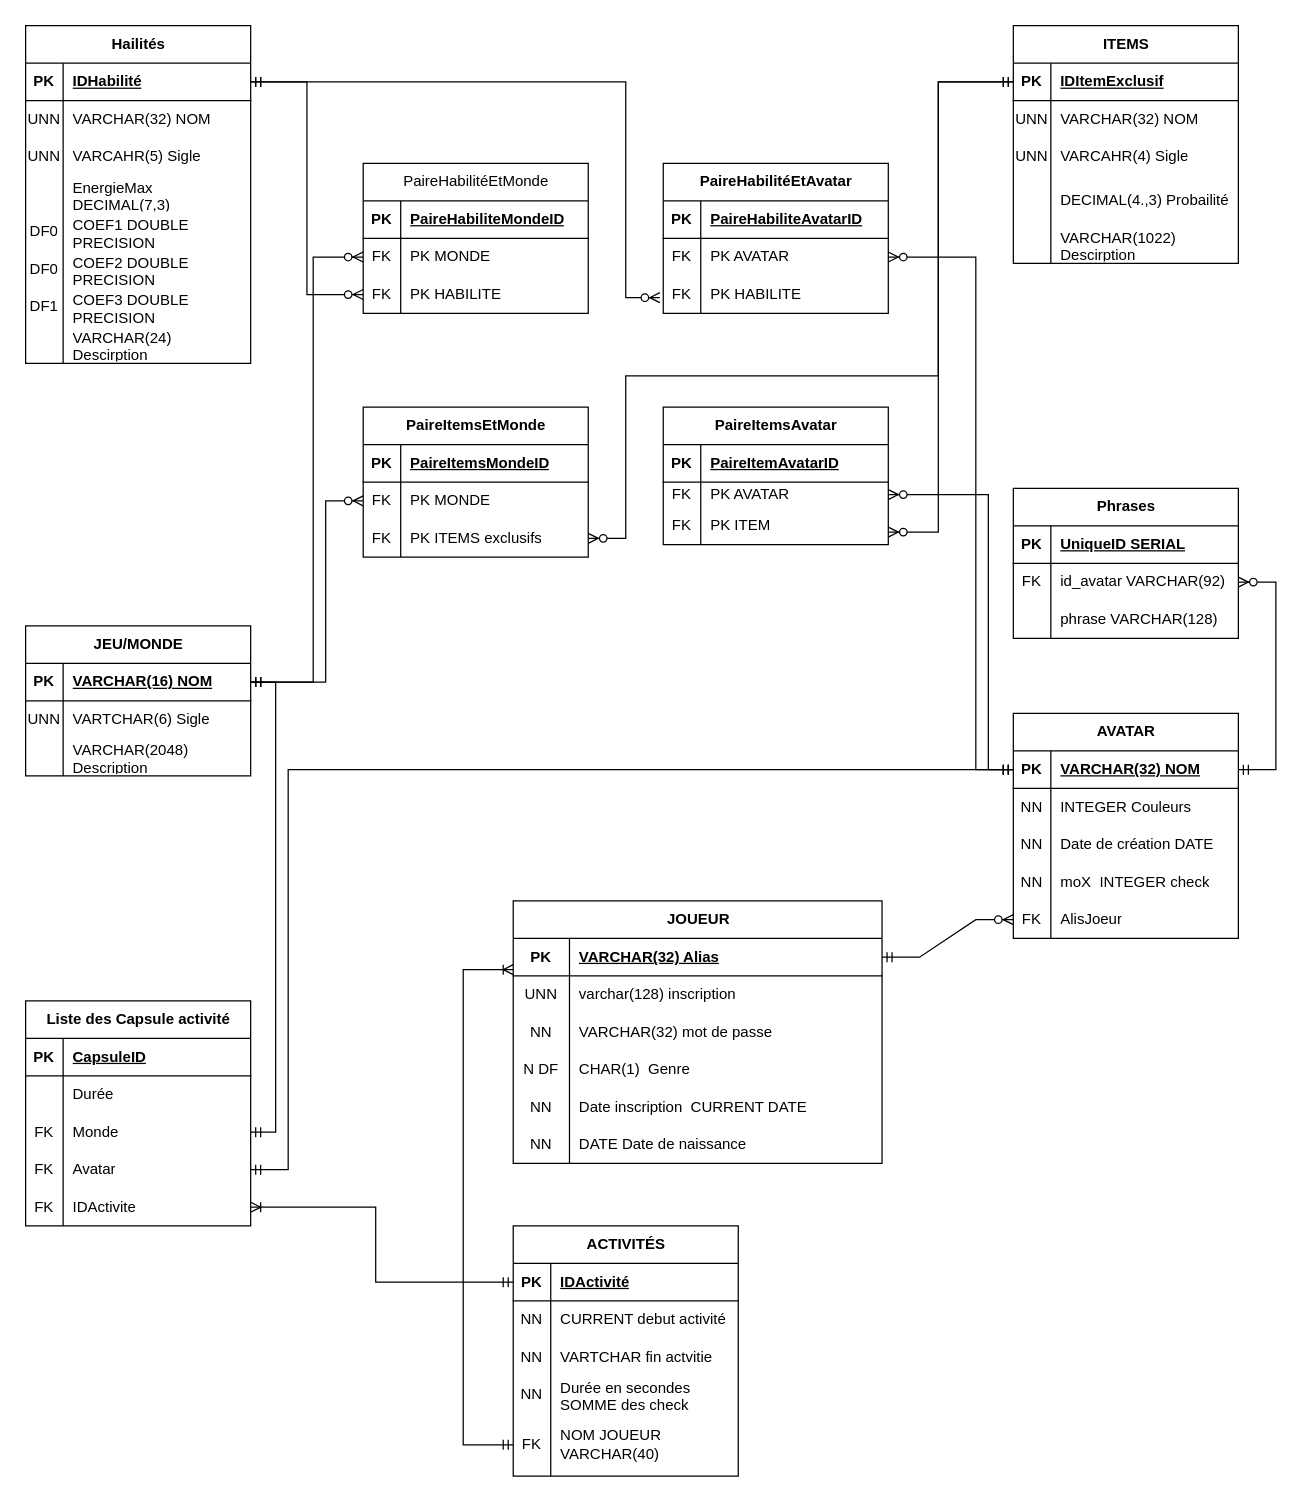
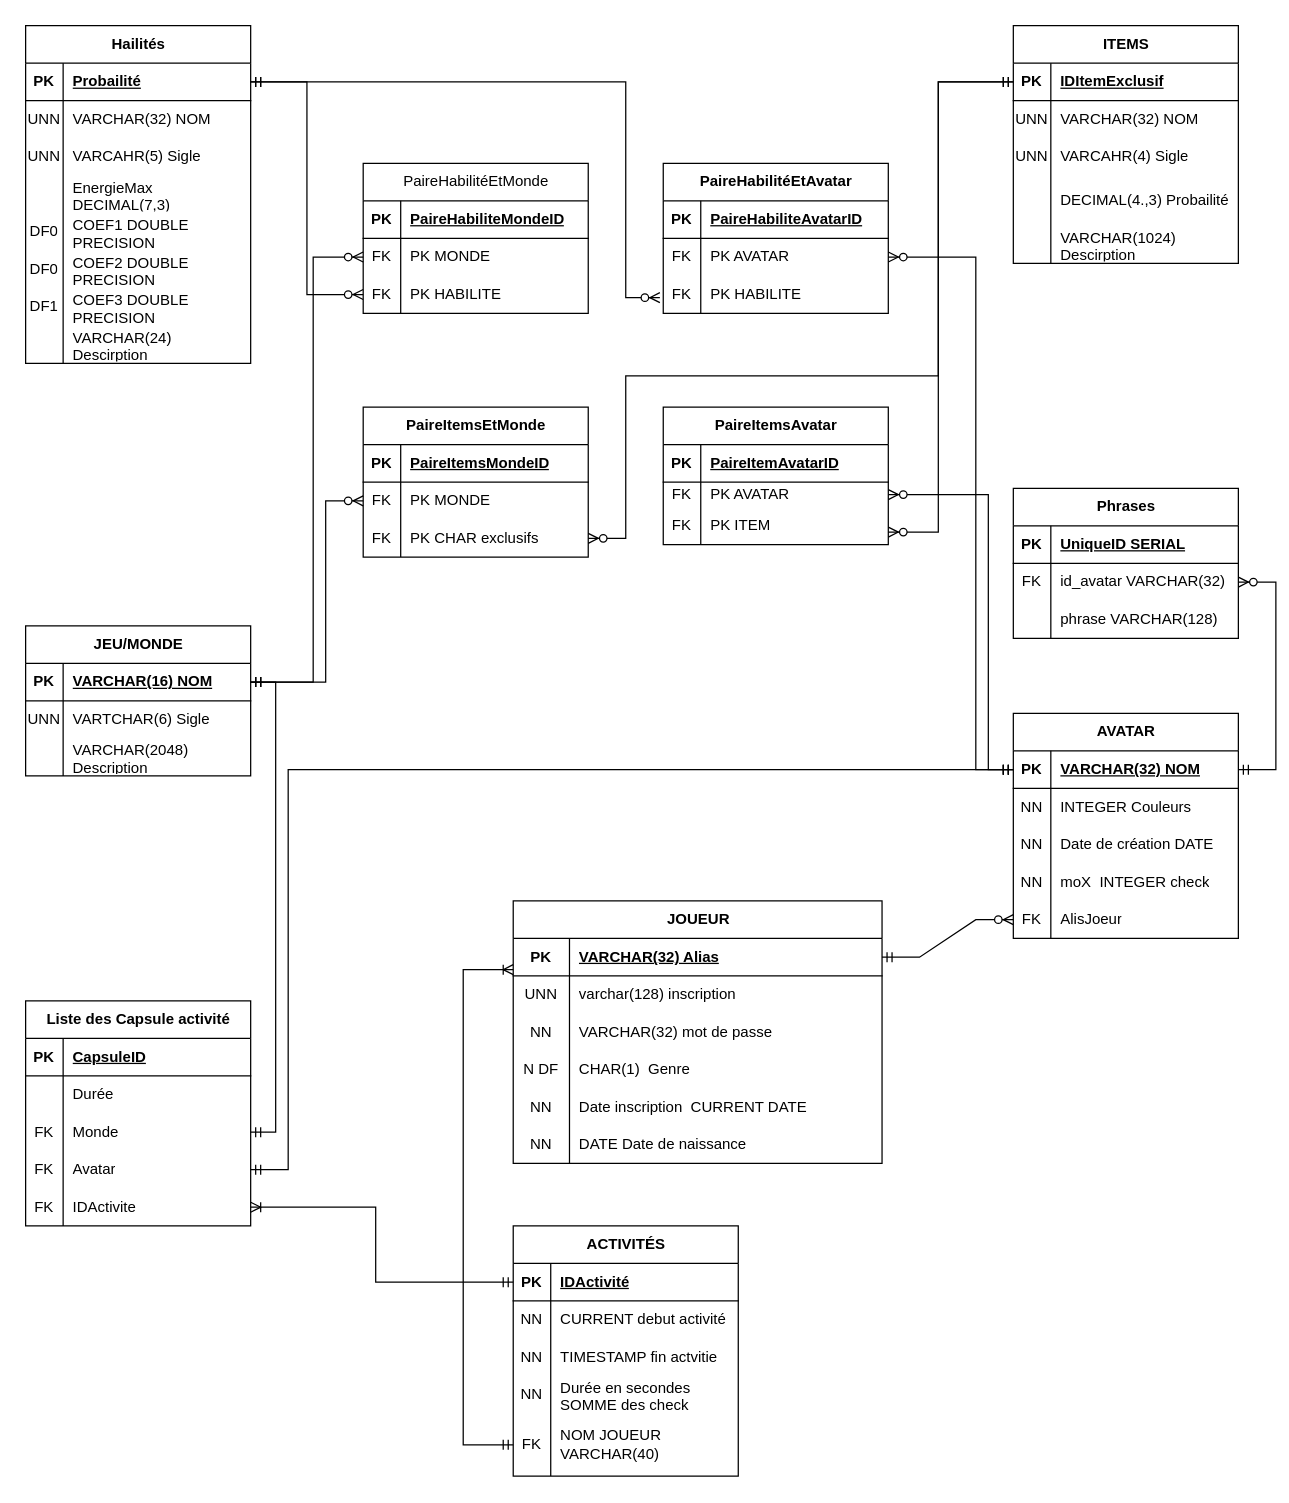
node "IDHabilité": label "IDHabilité" -> "Probailité"
node "VARCHAR(1022) Descirption": label "VARCHAR(1022) Descirption" -> "VARCHAR(1024) Descirption"
node "PK ITEMS exclusifs": label "PK ITEMS exclusifs" -> "PK CHAR exclusifs"
node "id_avatar VARCHAR(92)": label "id_avatar VARCHAR(92)" -> "id_avatar VARCHAR(32)"
node "VARTCHAR fin actvitie": label "VARTCHAR fin actvitie" -> "TIMESTAMP fin actvitie"
